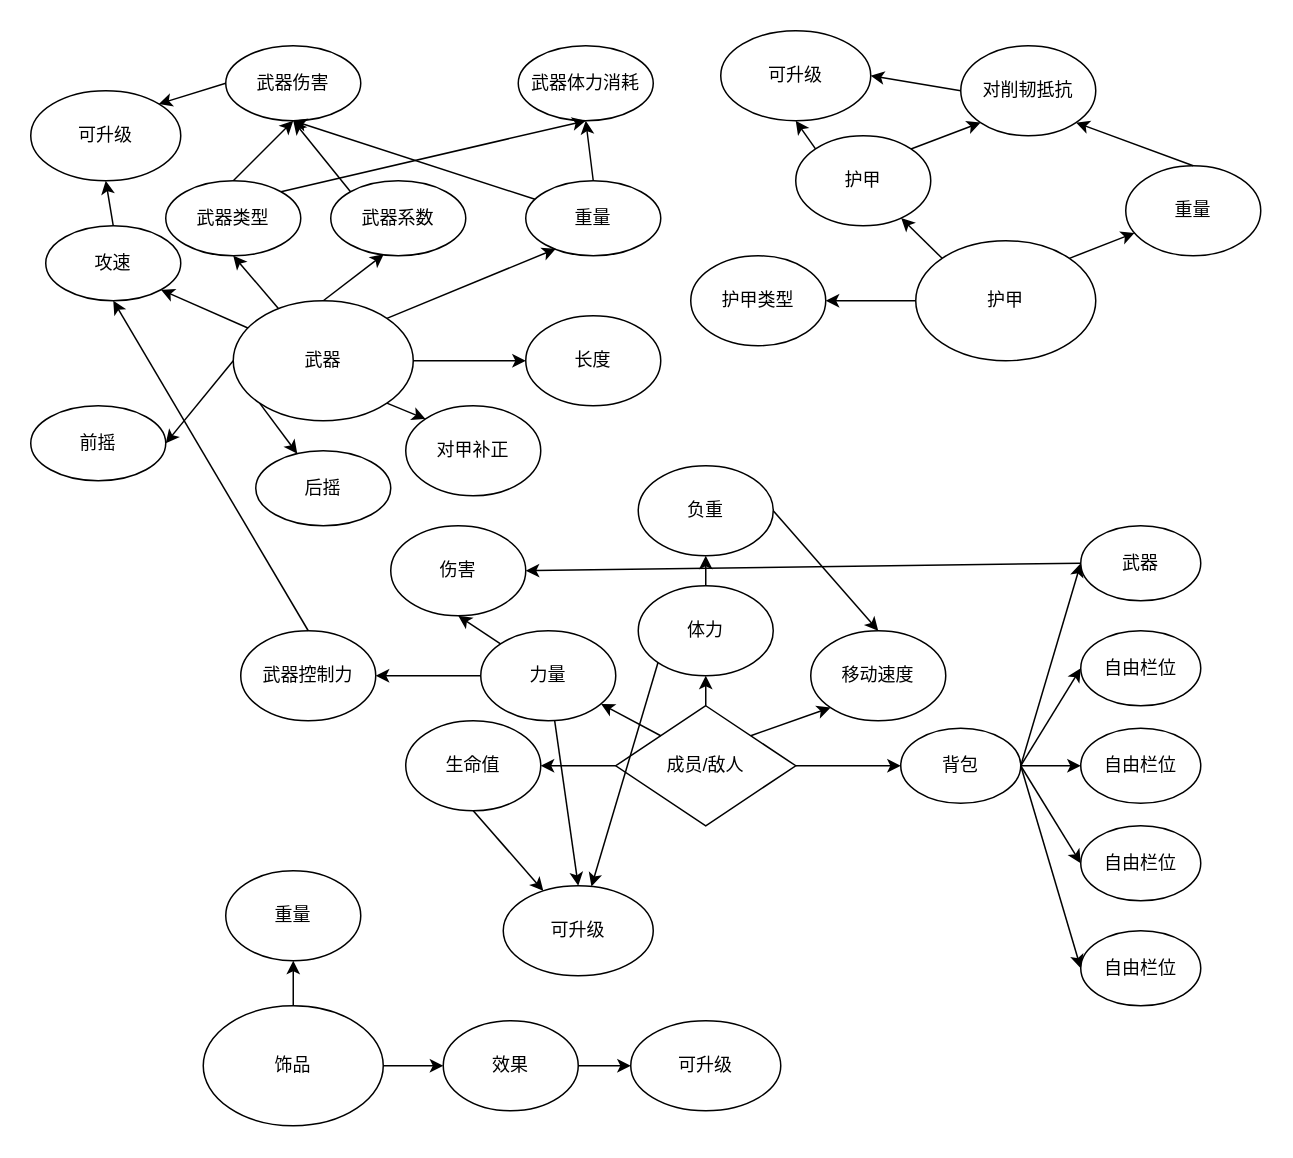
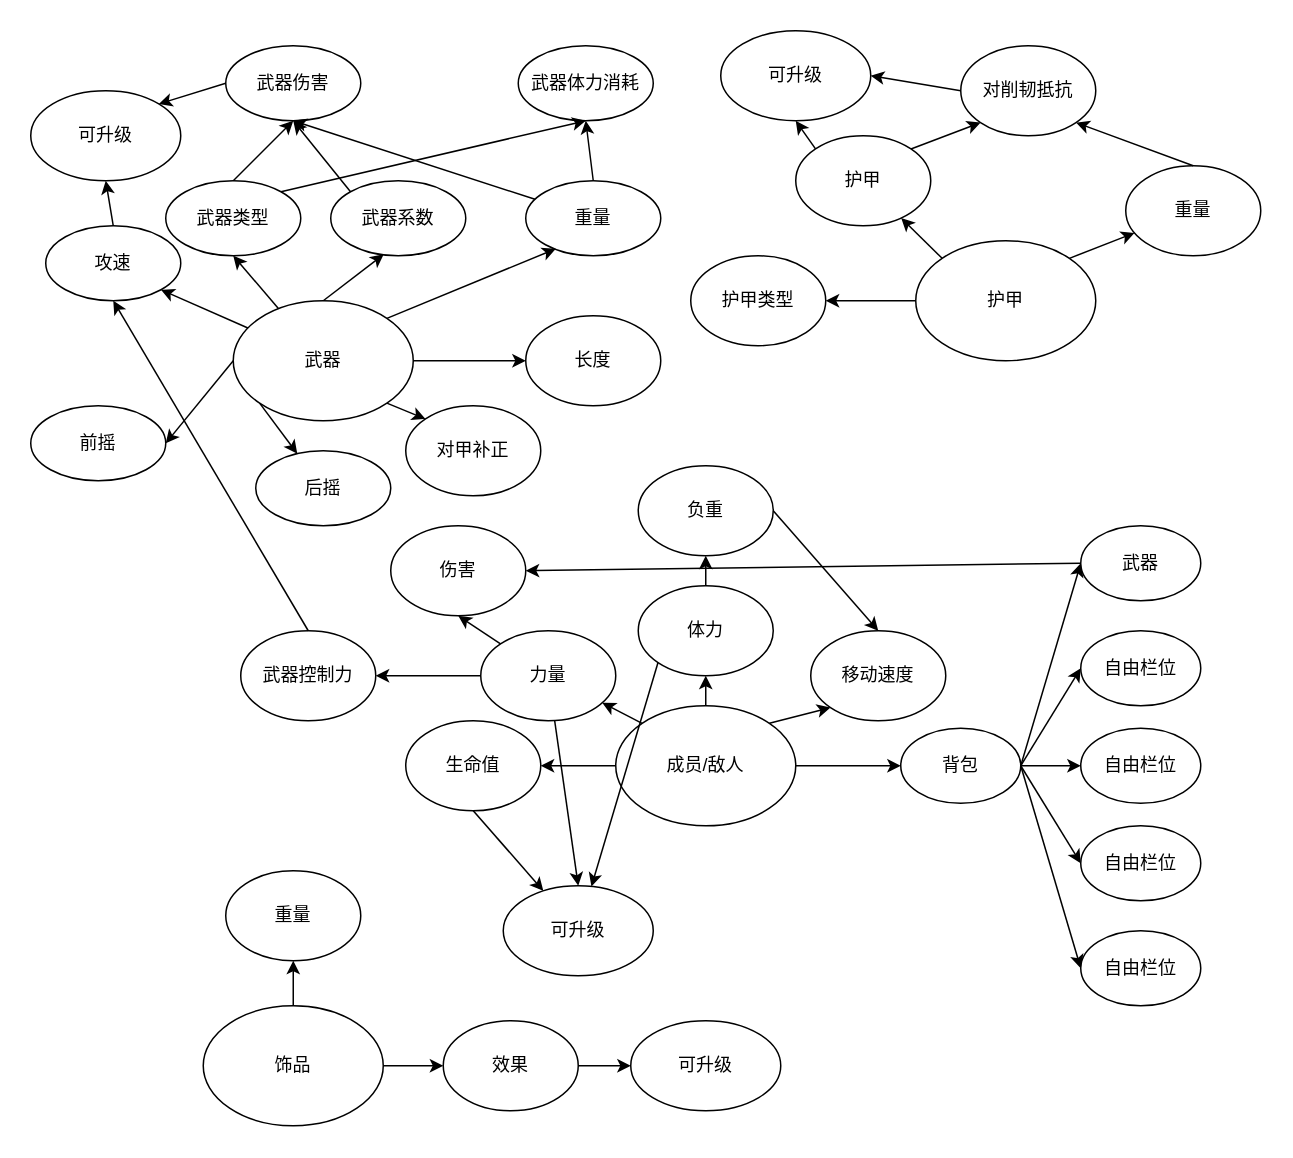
node "成员/敌人": shape diamond -> ellipse
